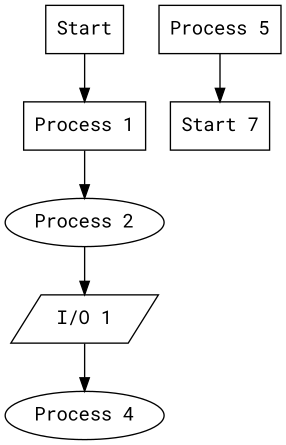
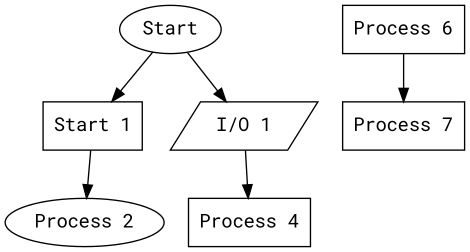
node "Start": shape box -> ellipse
node "Process 5": label "Process 5" -> "Process 6"
node "Process 1": label "Process 1" -> "Start 1"
node "Start 7": label "Start 7" -> "Process 7"
edge "Process 2" -> "I/O 1": now "Start" -> "I/O 1"
node "Process 4": shape ellipse -> box
